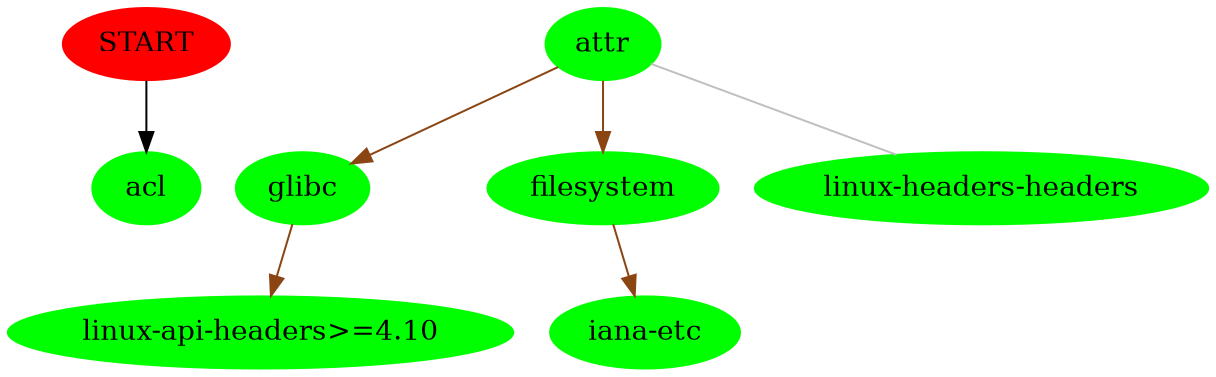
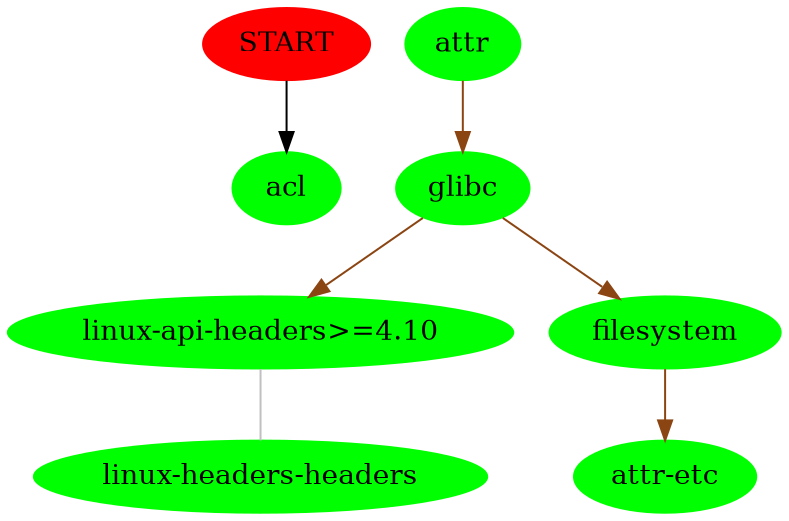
edge "attr" -> "filesystem": now "glibc" -> "filesystem"
edge "attr" -- "linux-headers-headers": now "linux-api-headers>=4.10" -- "linux-headers-headers"
node "iana-etc": label "iana-etc" -> "attr-etc"
